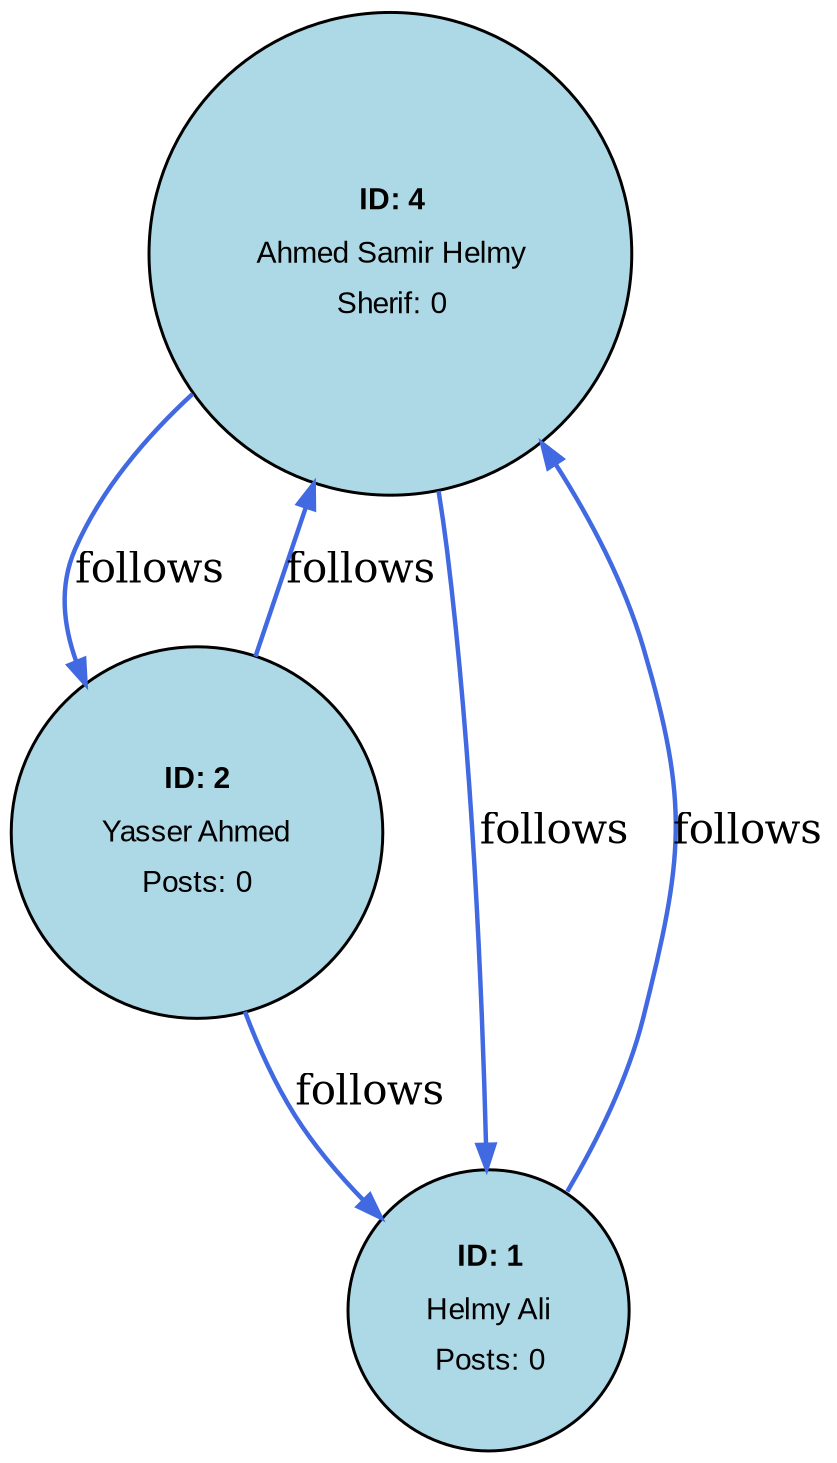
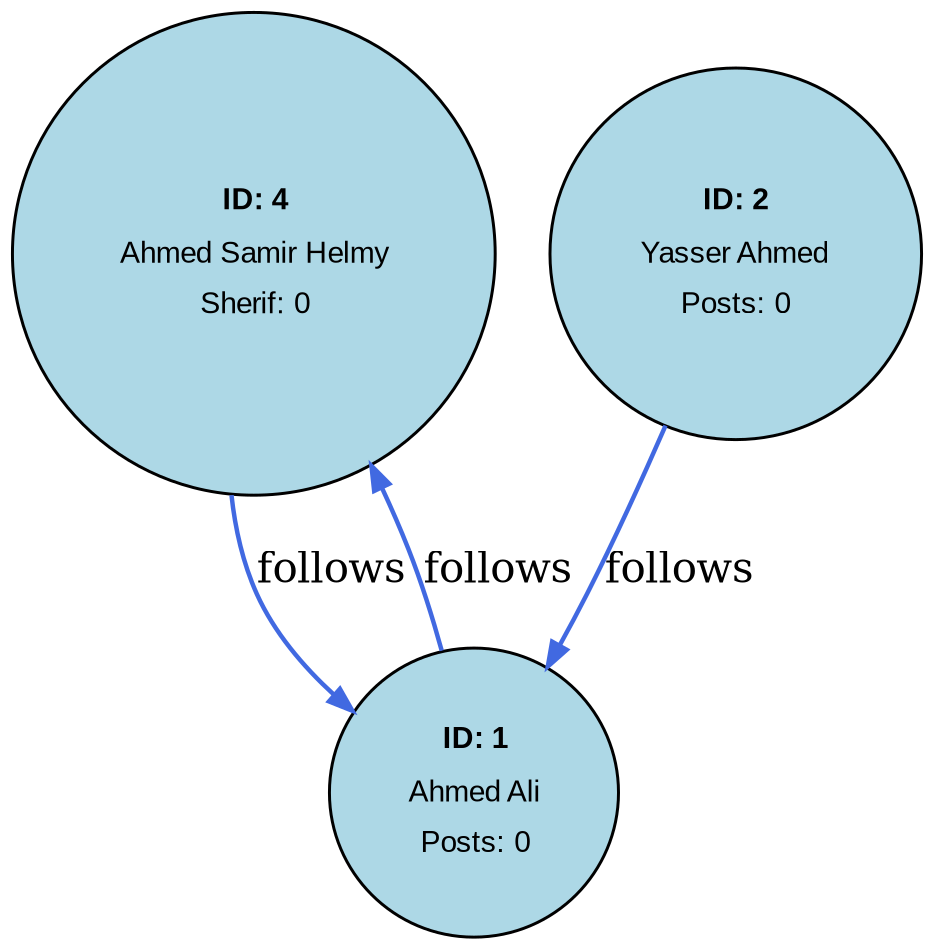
edge "ID: 4" -> "ID: 2": removed, label "follows"
edge "ID: 2" -> "ID: 4": removed, label "follows"
node "ID: 1": text "Helmy Ali" -> "Ahmed Ali"
